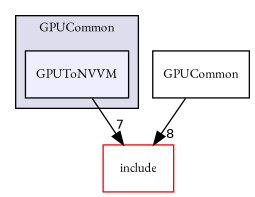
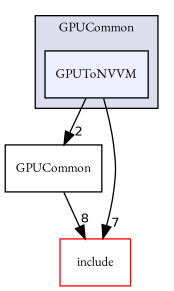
edge "GPUToNVVM" -> "GPUCommon": added
